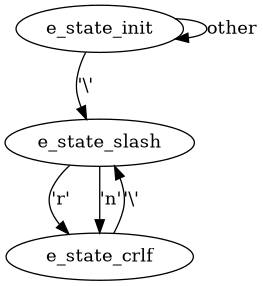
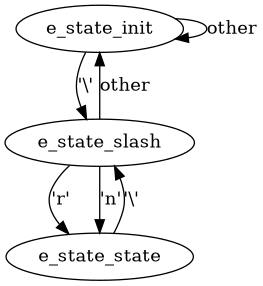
edge "e_state_slash" -> "e_state_init": added, label "other"
node "e_state_crlf": label "e_state_crlf" -> "e_state_state"
